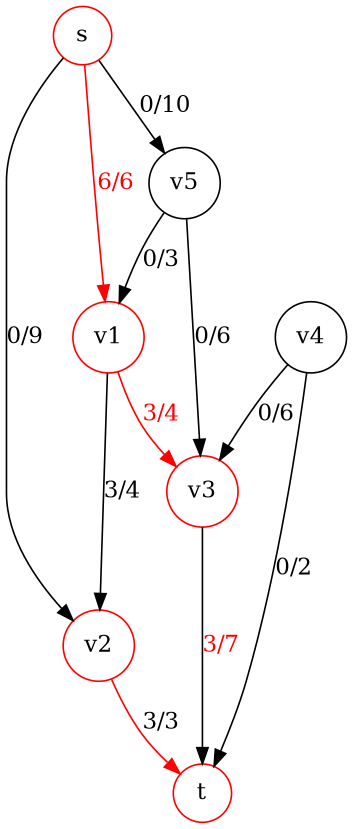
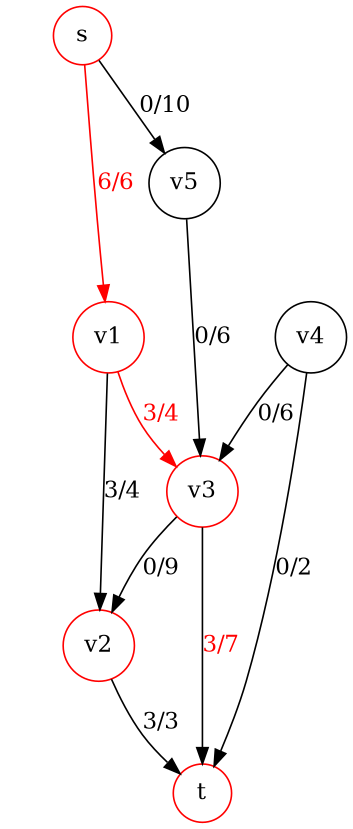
edge "v5" -> "v1": removed, label "0/3"
edge "s" -> "v2": now "v3" -> "v2"
edge "v2" -> "t": color red -> black
